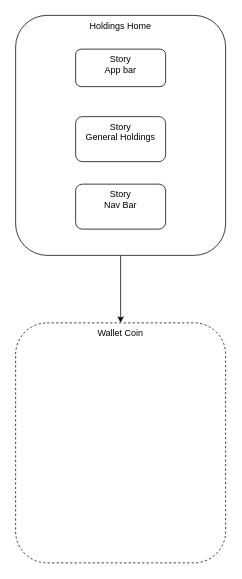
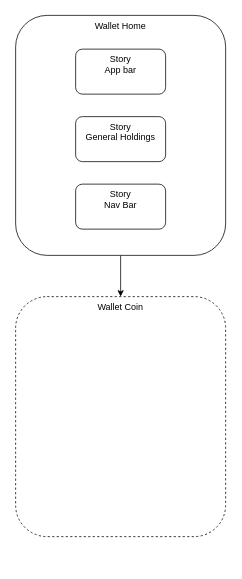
node "Holdings Home": label "Holdings Home" -> "Wallet Home"
node "Story App bar": size 90x38 -> 90x45
node "Wallet Coin": moved (120, 443) -> (120, 417)
